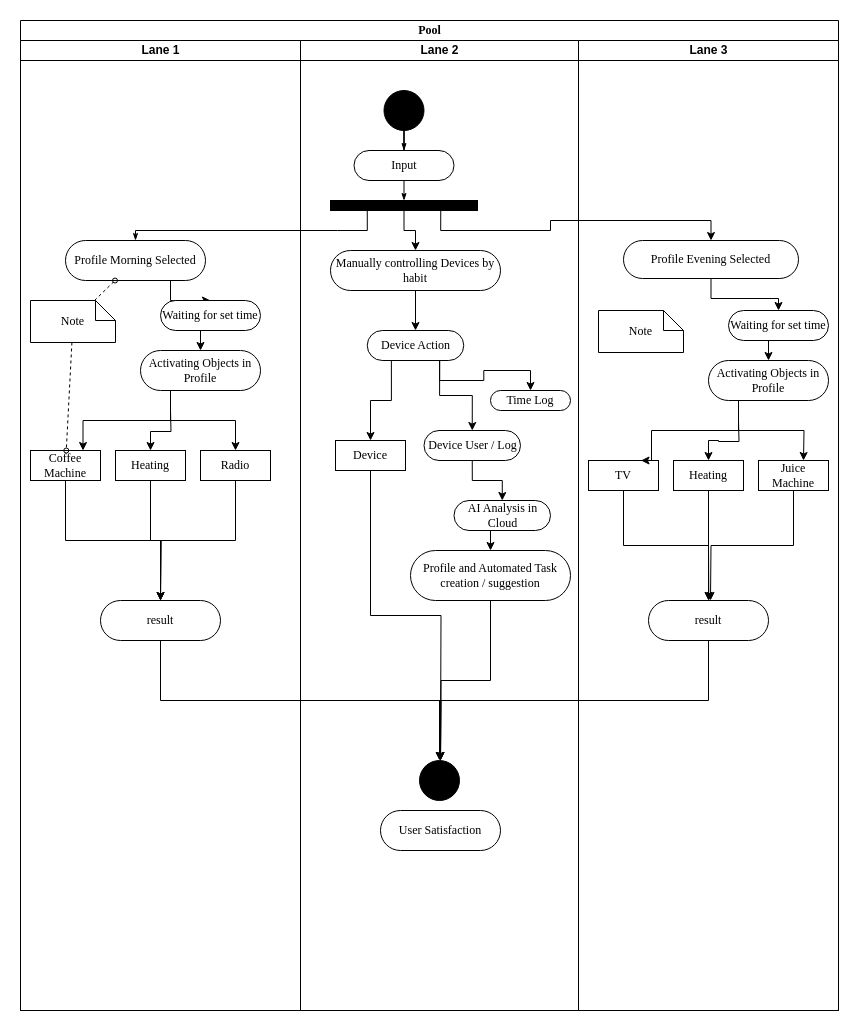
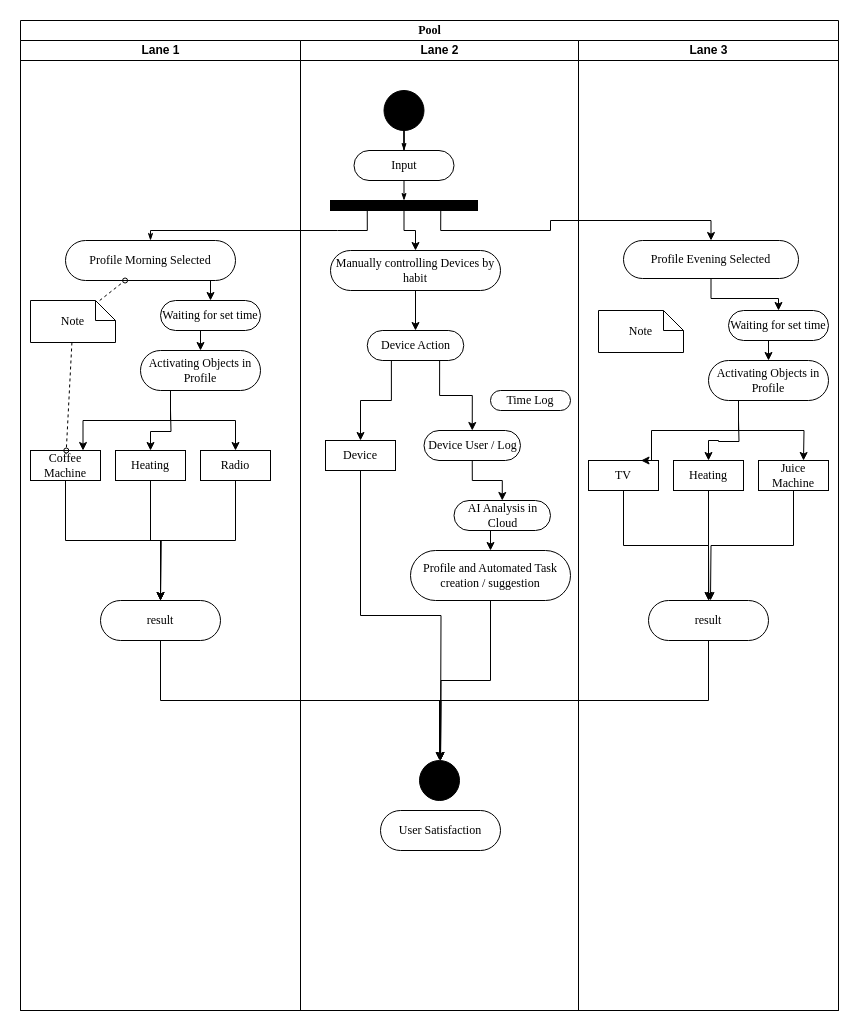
node "Profile Morning Selected": size 140x40 -> 170x40
edge "Device Action" -> "Time Log": removed
node "Device": moved (371, 456) -> (361, 456)
